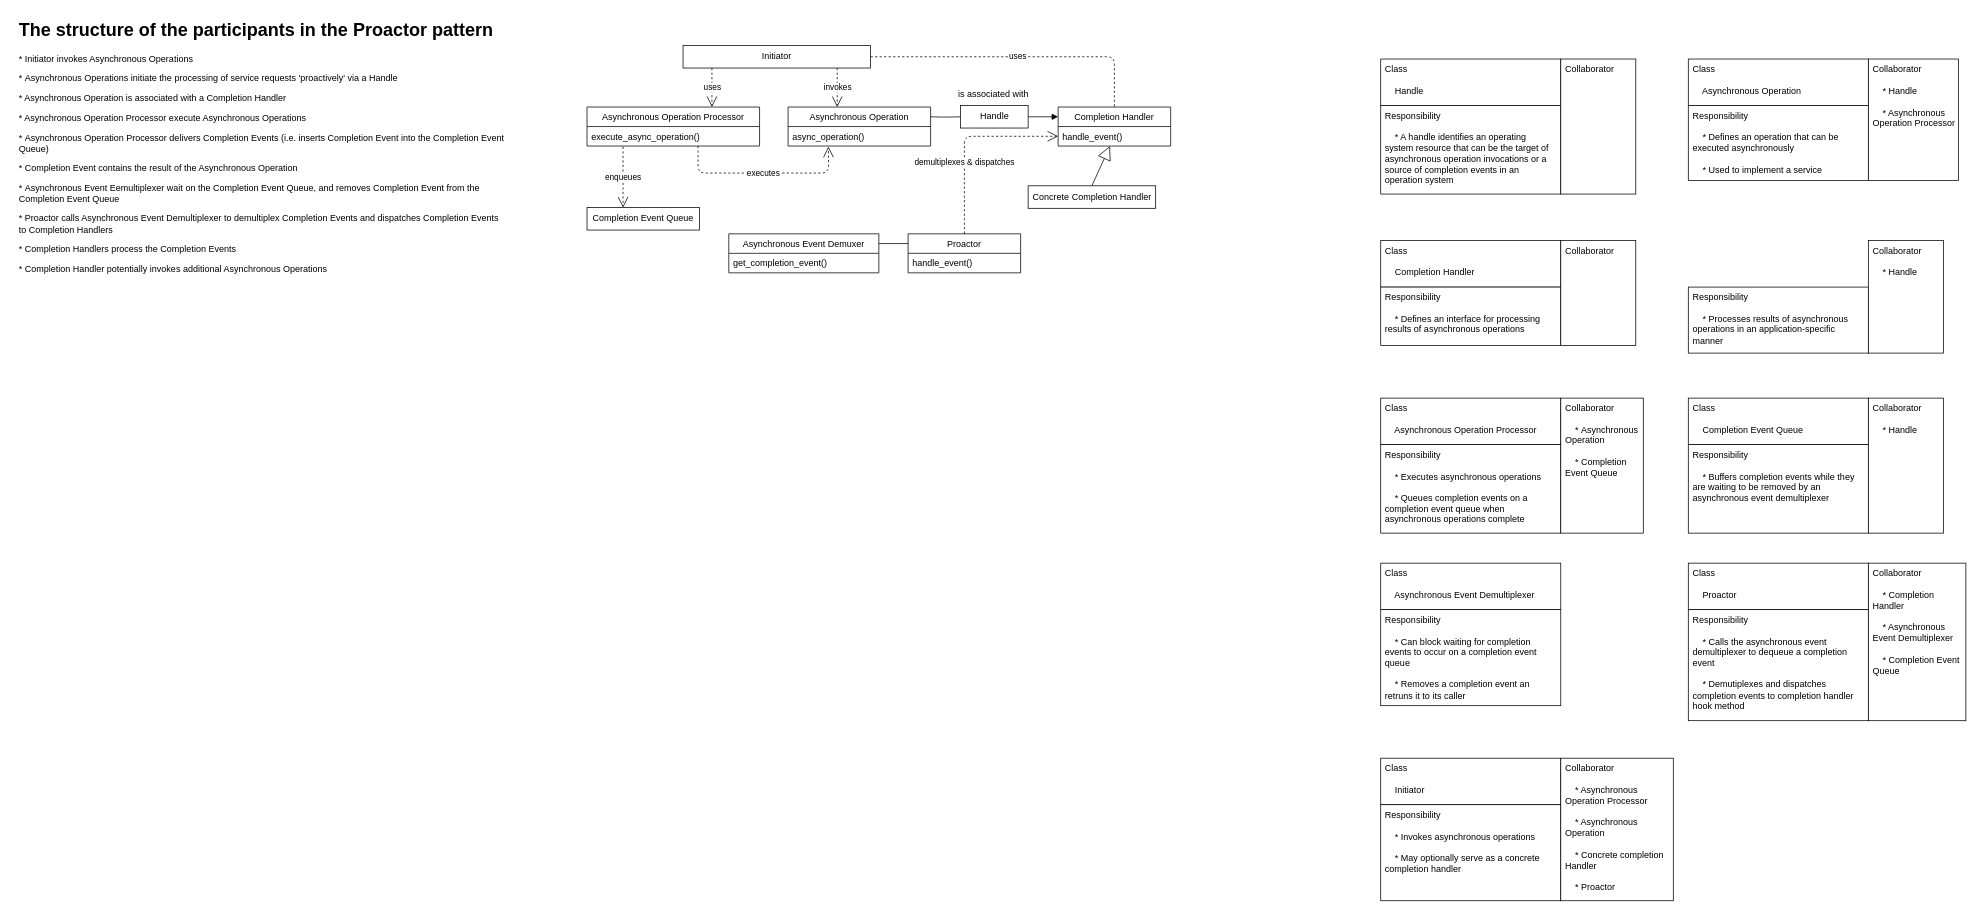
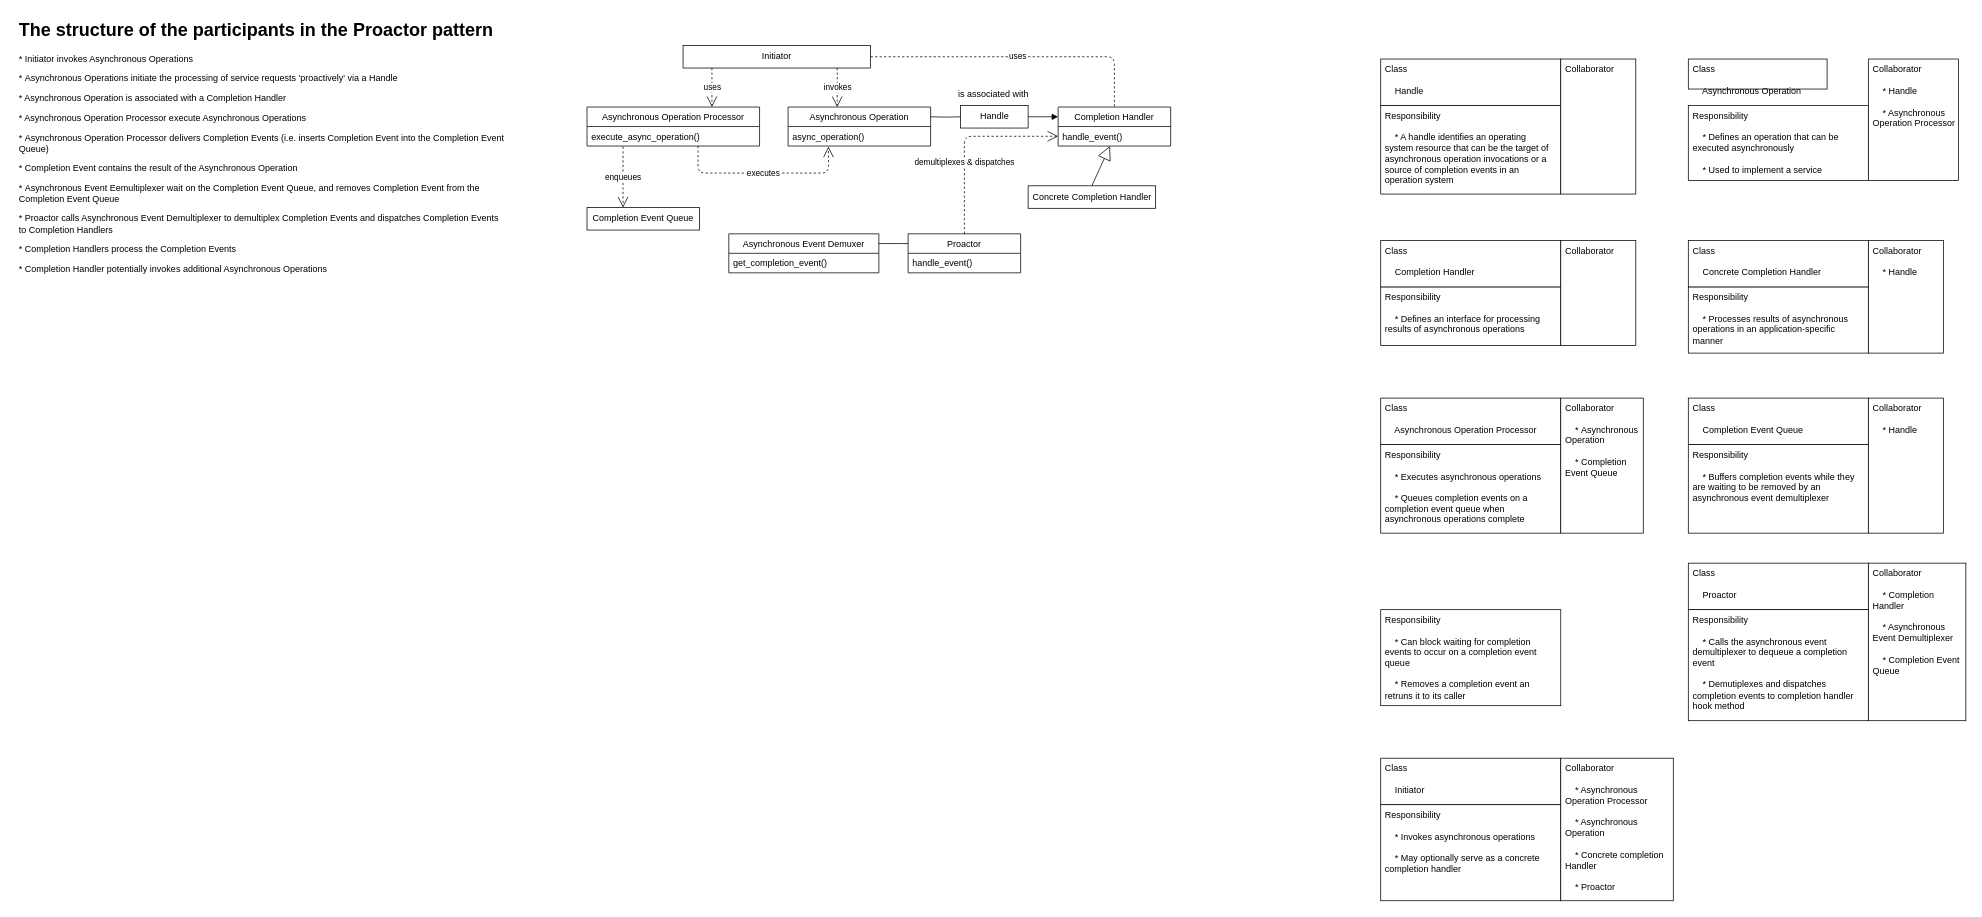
node "Class Asynchronous Operation": size 180x47 -> 139x30
node "Class Concrete Completion Handler": added
node "Class Asynchronous Event Demultiplexer": removed
